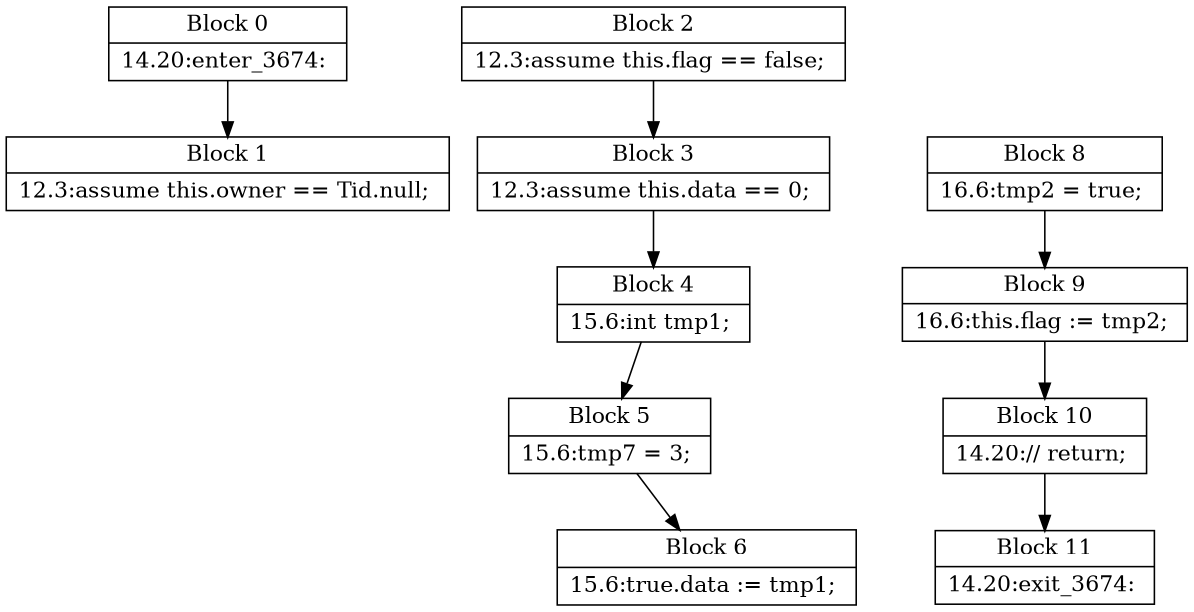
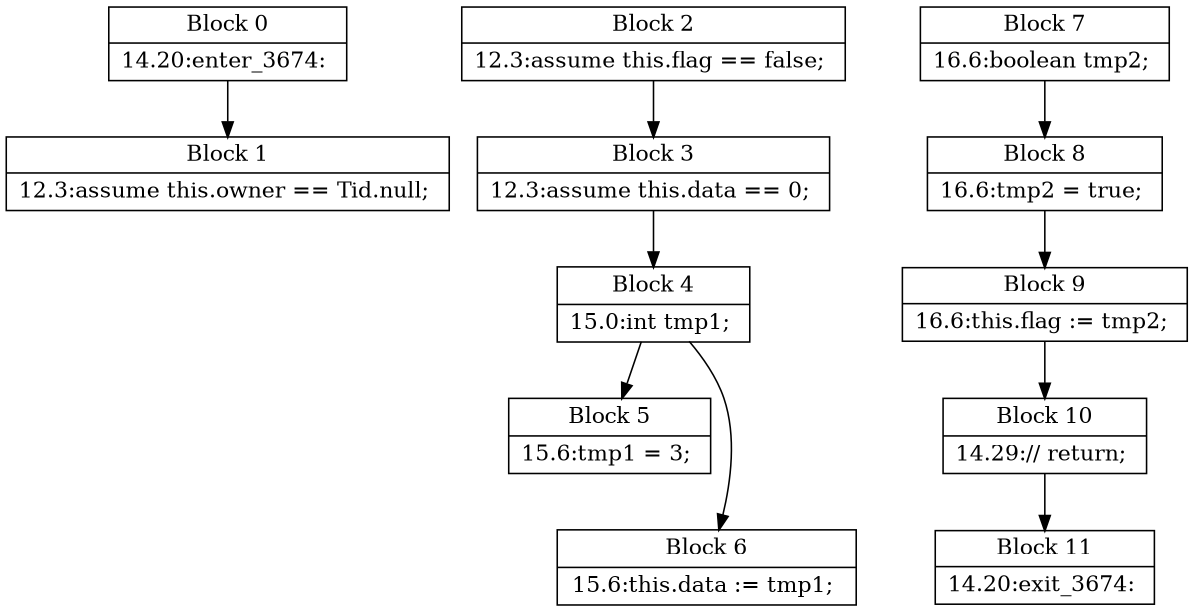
node "Block 7": added
node "Block 4": text "15.6:int tmp1;" -> "15.0:int tmp1;"
node "Block 5": text "15.6:tmp7 = 3;" -> "15.6:tmp1 = 3;"
node "Block 10": text "14.20:// return;" -> "14.29:// return;"
edge "Block 5" -> "Block 6": now "Block 4" -> "Block 6"
node "Block 6": text "15.6:true.data := tmp1;" -> "15.6:this.data := tmp1;"
